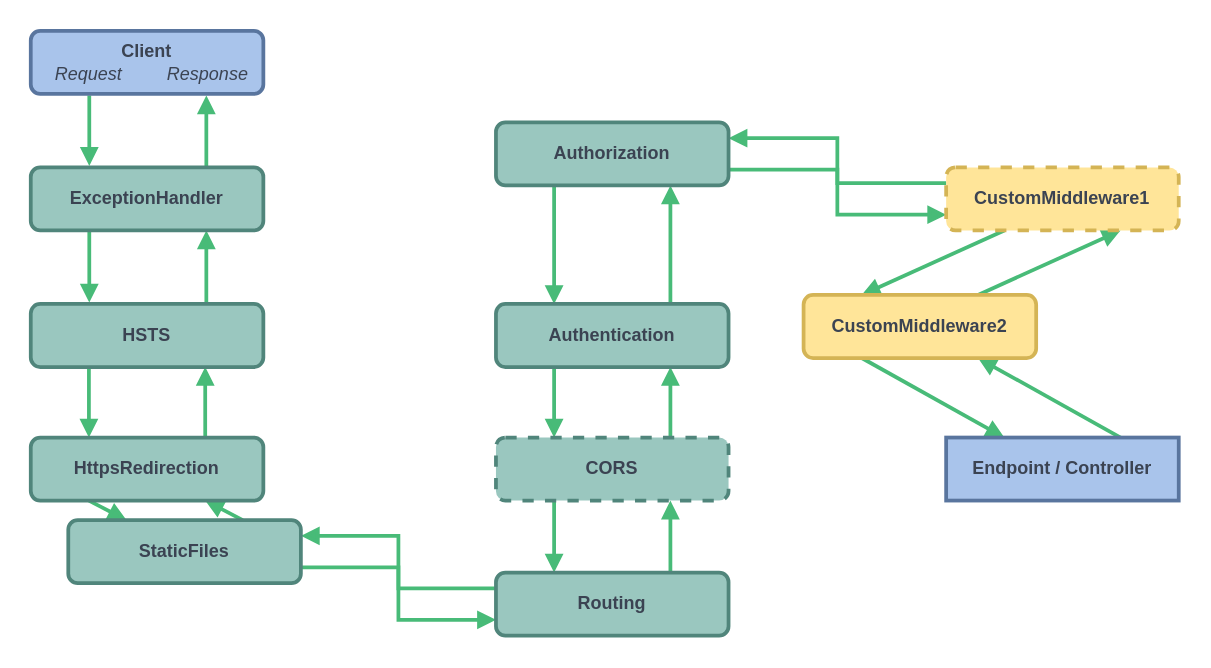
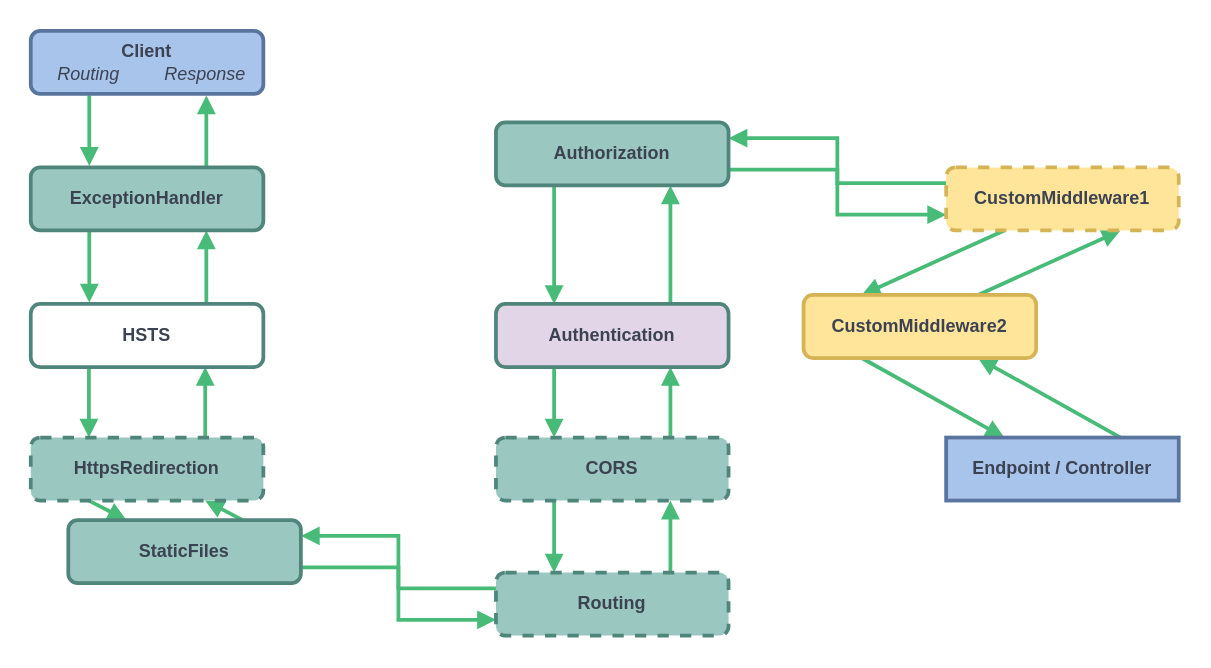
node "Client Request Response": label "Client Request Response" -> "Client Routing Response"
node "HSTS": fillcolor #9ac7bf -> #ffffff
node "Authentication": fillcolor #9ac7bf -> #e1d5e7
node "HttpsRedirection": style solid -> dashed
node "Routing": style solid -> dashed
